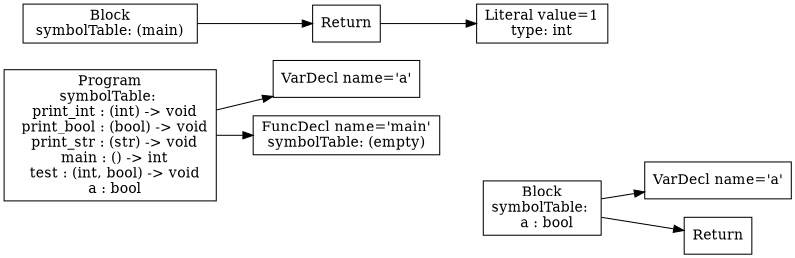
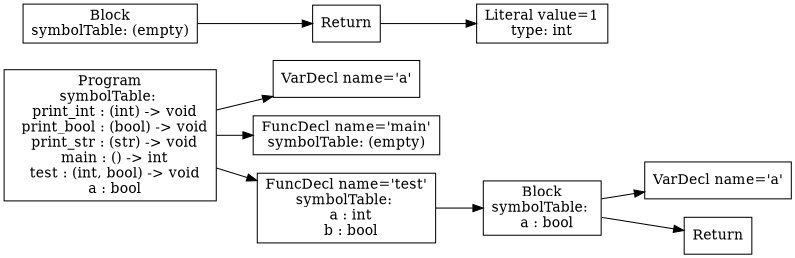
node "Block symbolTable: (main)": label "Block symbolTable: (main)" -> "Block symbolTable: (empty)"
node "FuncDecl name='test' symbolTable: a : int b : bool": added
